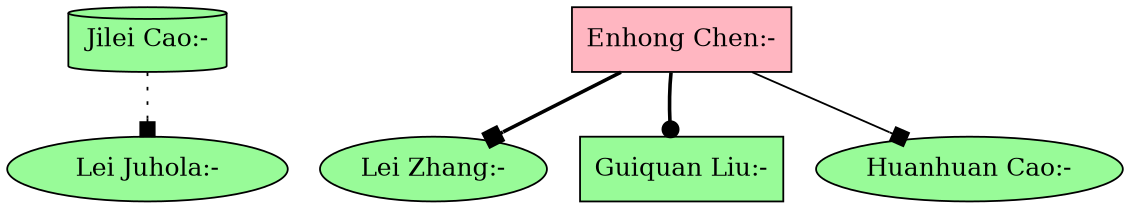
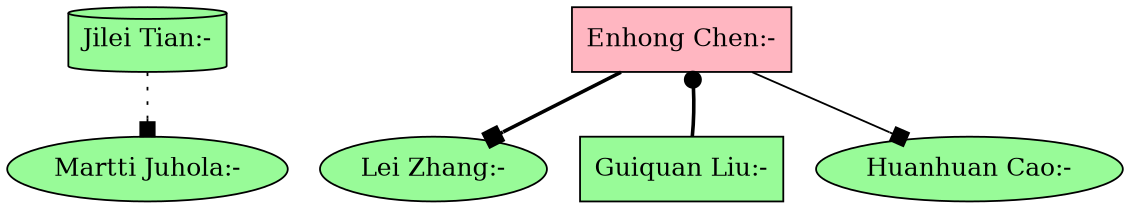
node "Jilei Cao:-": label "Jilei Cao:-" -> "Jilei Tian:-"
edge "Enhong Chen:-" -> "Guiquan Liu:-": reversed
node "Lei Juhola:-": label "Lei Juhola:-" -> "Martti Juhola:-"
